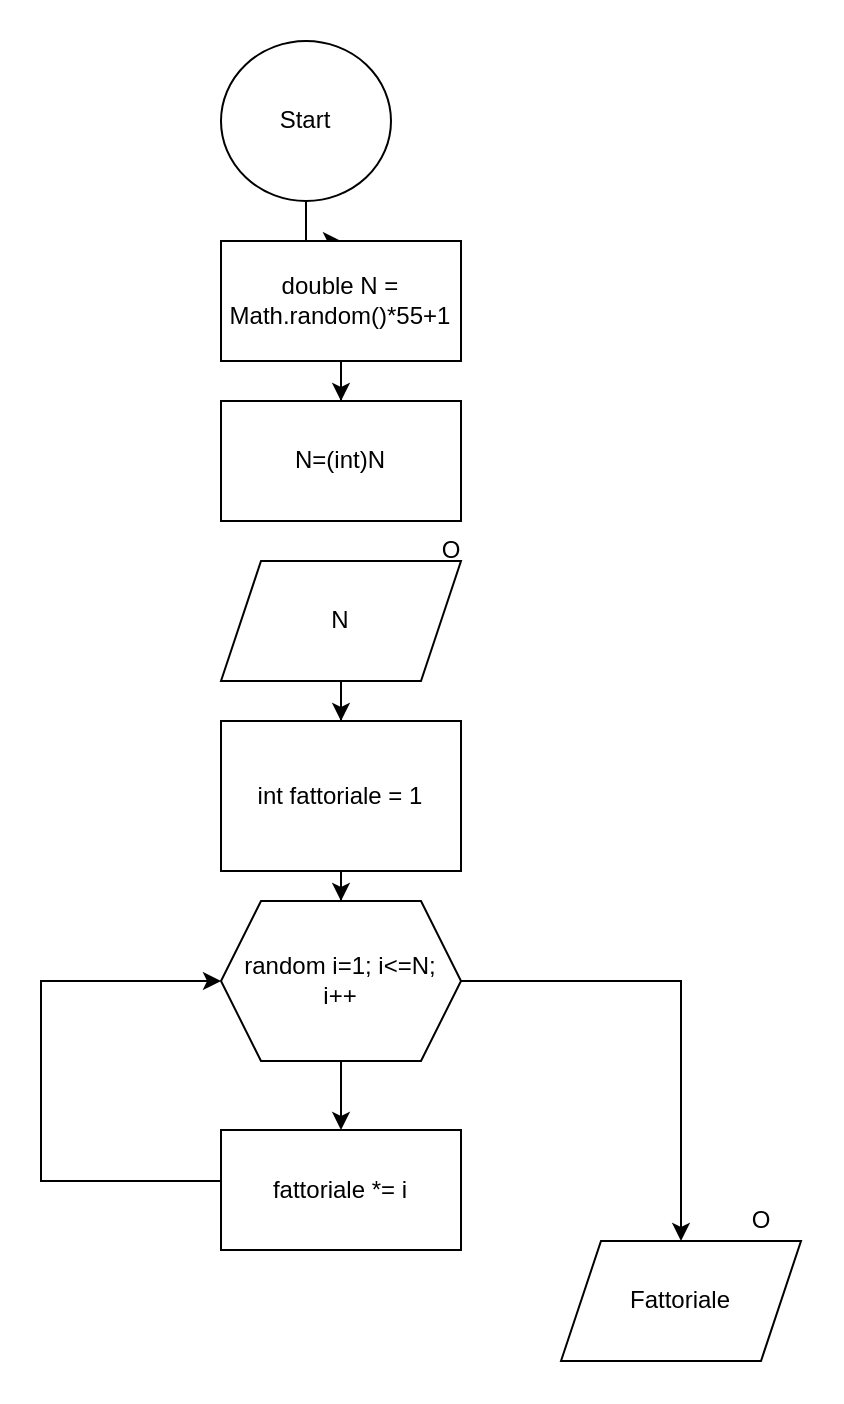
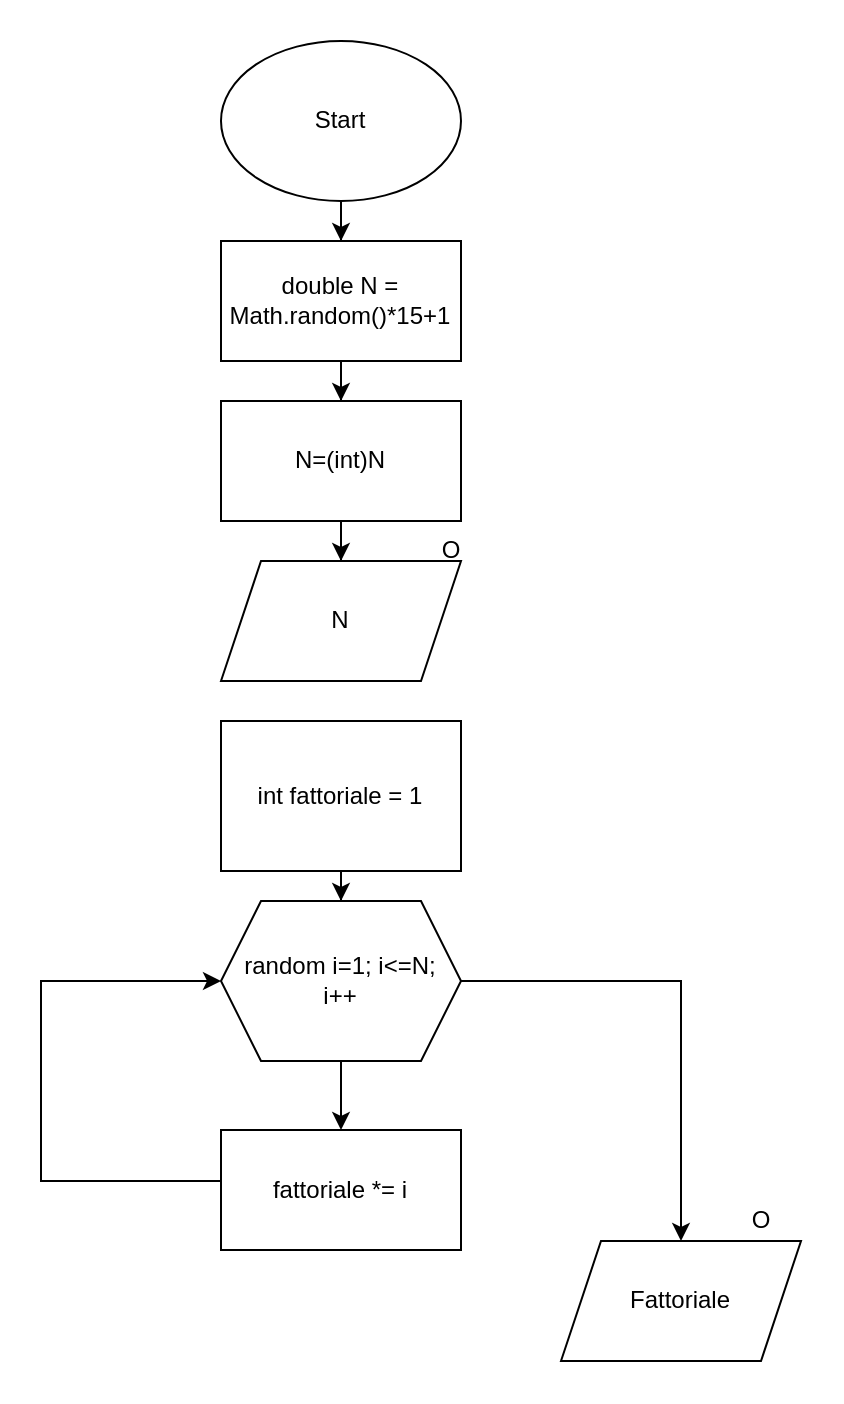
node "Start": size 170x160 -> 240x160
node "double N = Math.random()*55+1": label "double N = Math.random()*55+1" -> "double N = Math.random()*15+1"
edge "N=(int)N" -> "N": added
edge "N" -> "int fattoriale = 1": removed
